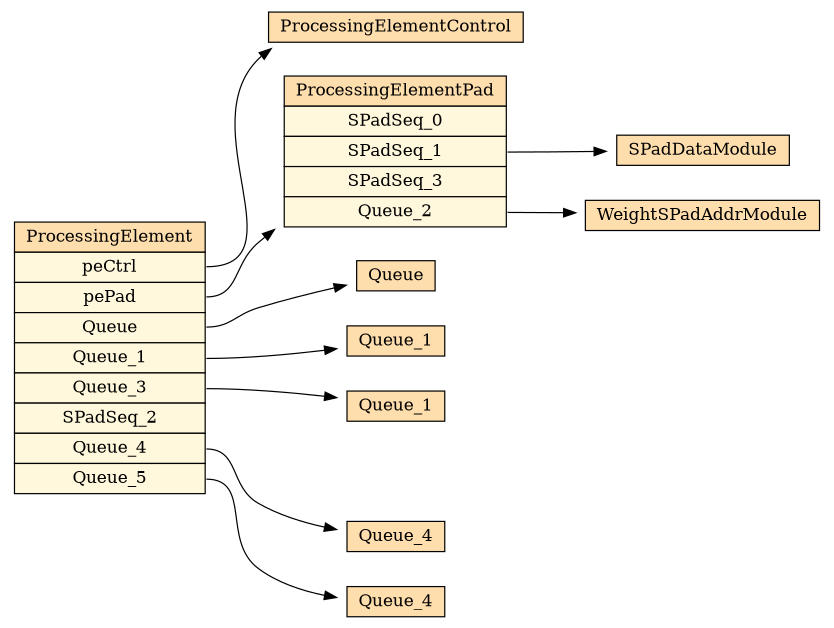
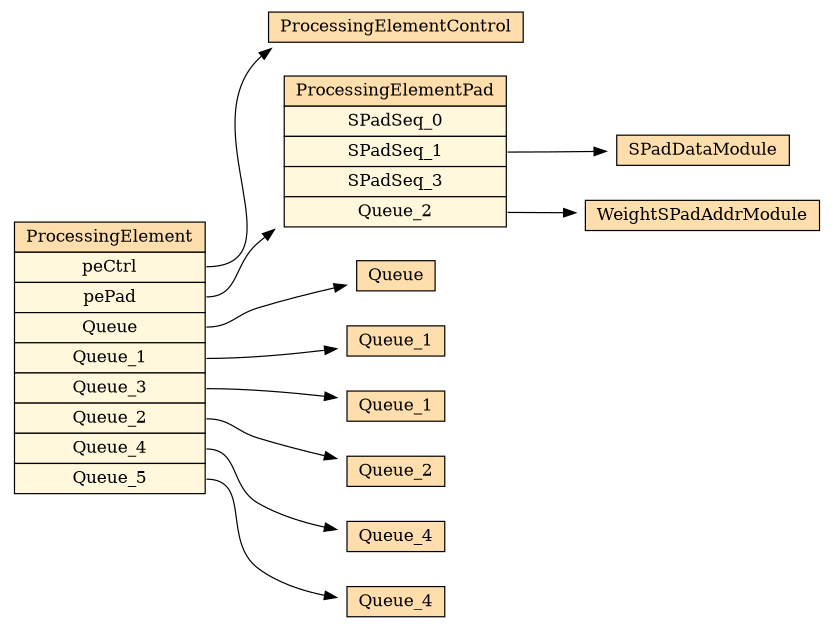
node "ProcessingElement": text "SPadSeq_2" -> "Queue_2"
node "Queue_2": added
